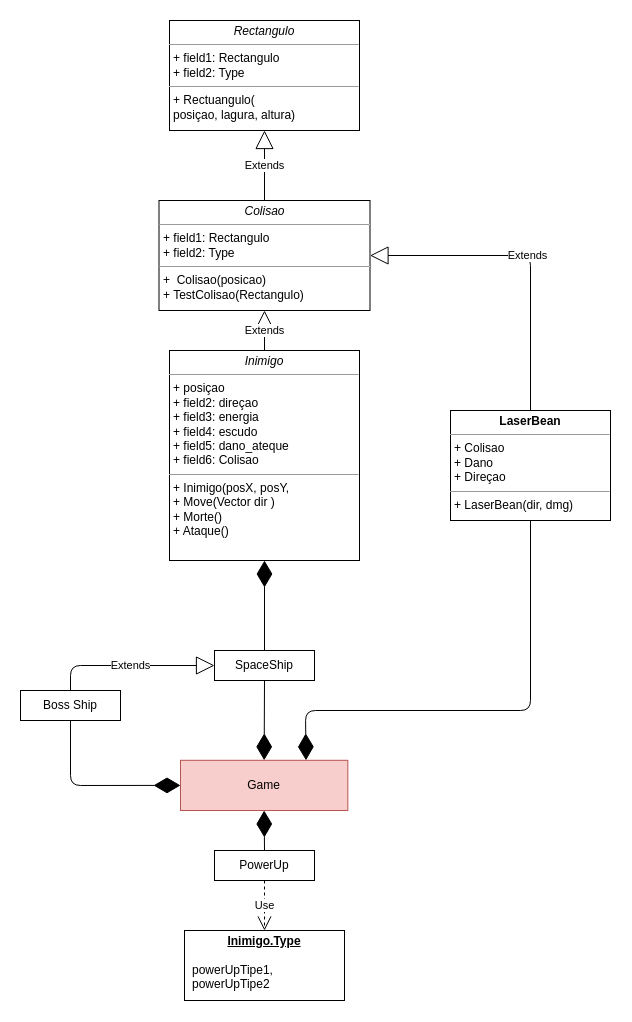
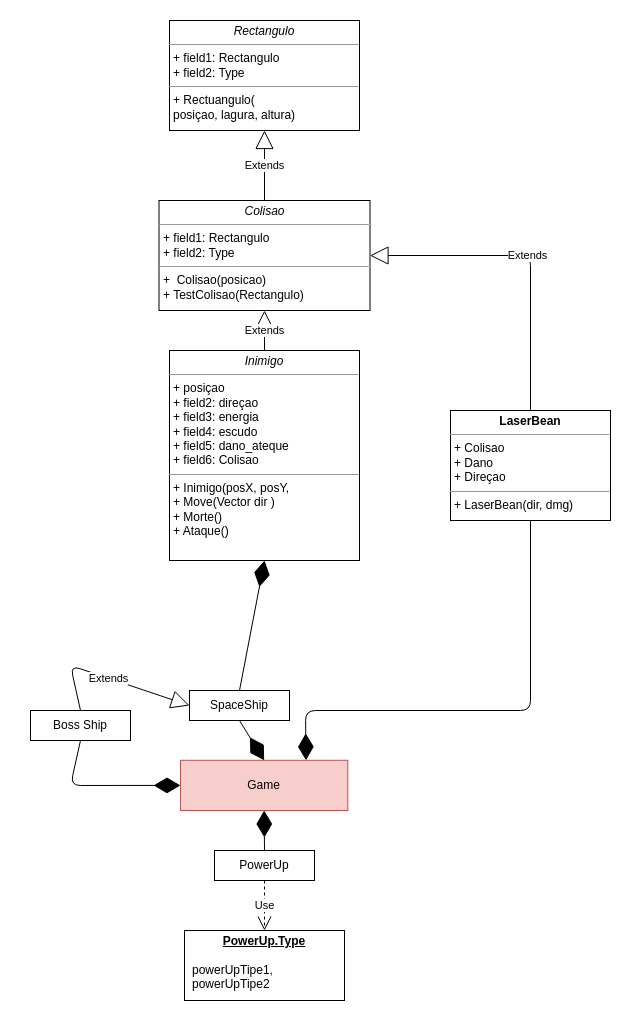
node "SpaceShip": moved (265, 666) -> (240, 706)
node "Boss Ship": moved (71, 706) -> (81, 726)
node "Inimigo.Type powerUpTipe1, powerUpTipe2": label "Inimigo.Type powerUpTipe1, powerUpTipe2" -> "PowerUp.Type powerUpTipe1, powerUpTipe2"
